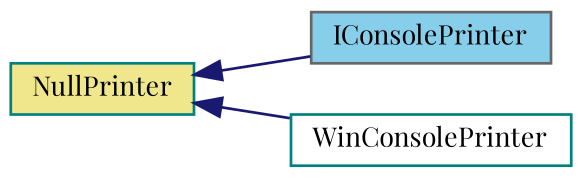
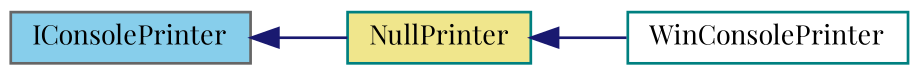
edge "IConsolePrinter" -> "NullPrinter": reversed
